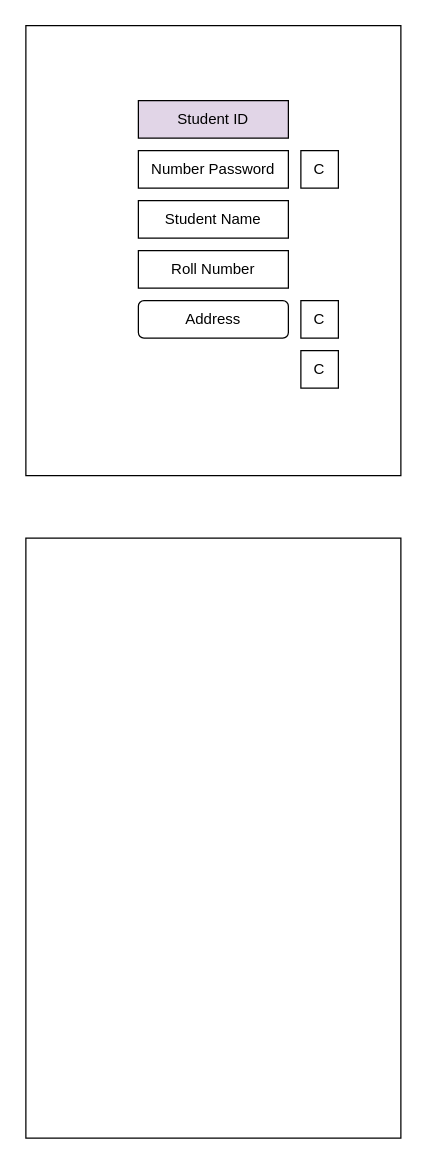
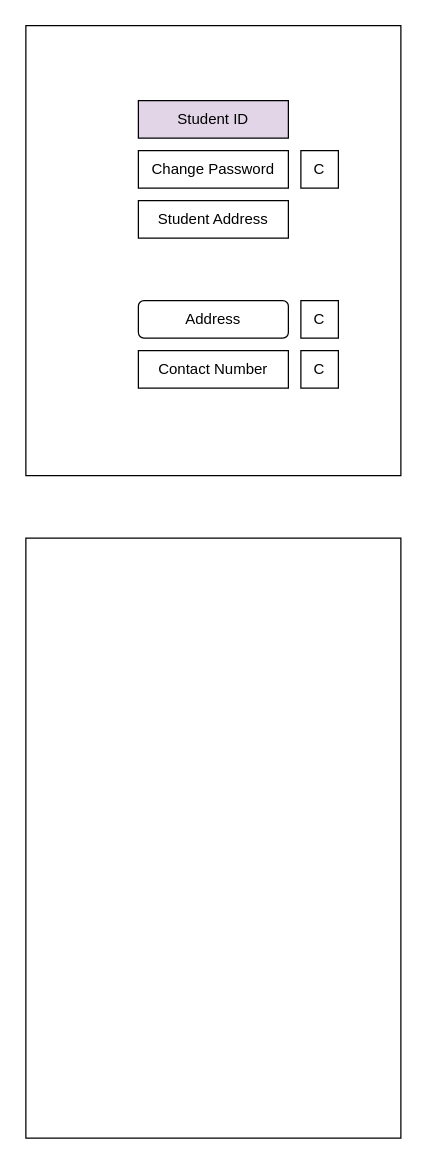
node "Number Password": label "Number Password" -> "Change Password"
node "Student Name": label "Student Name" -> "Student Address"
node "Roll Number": removed
node "Contact Number": added
